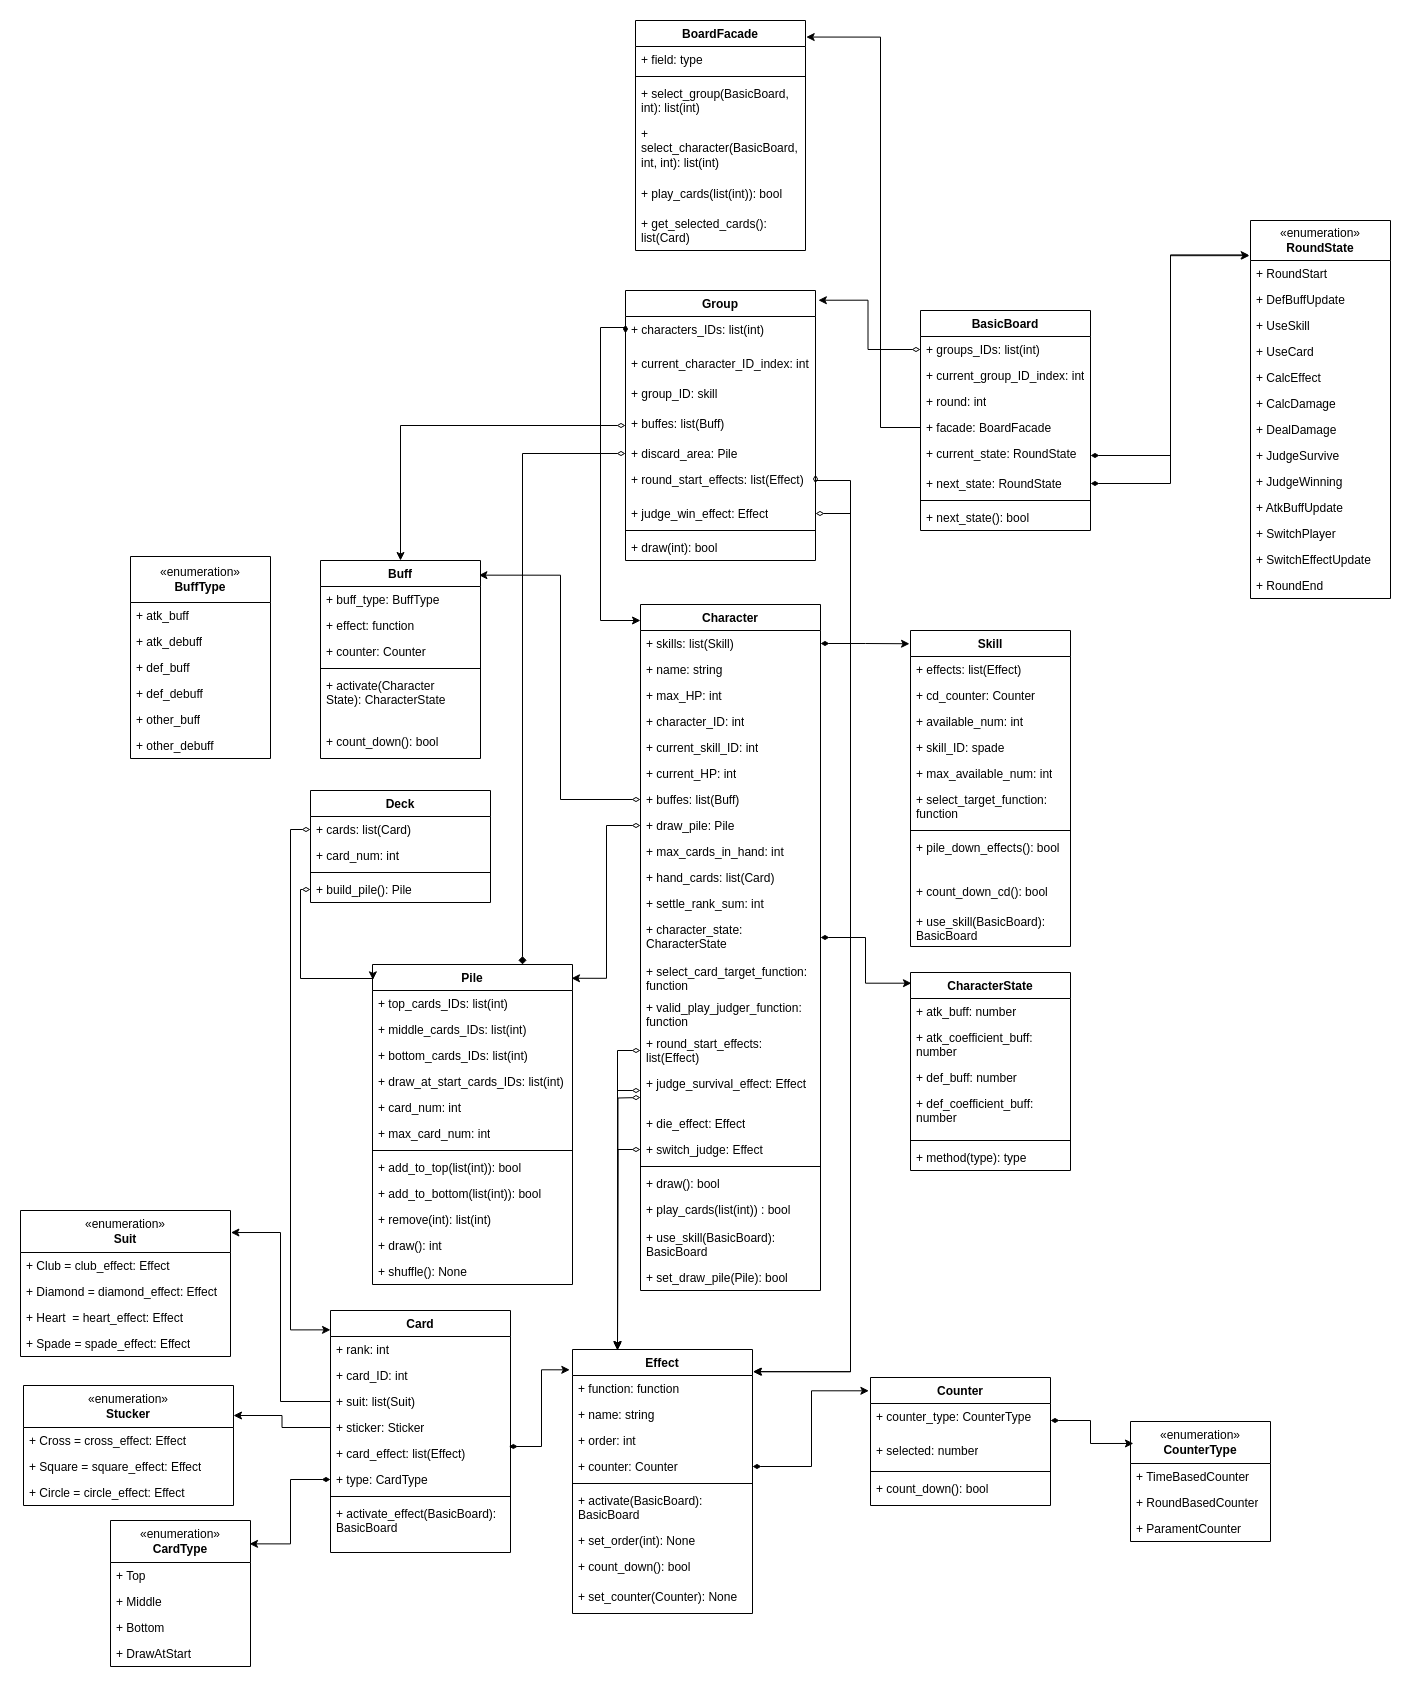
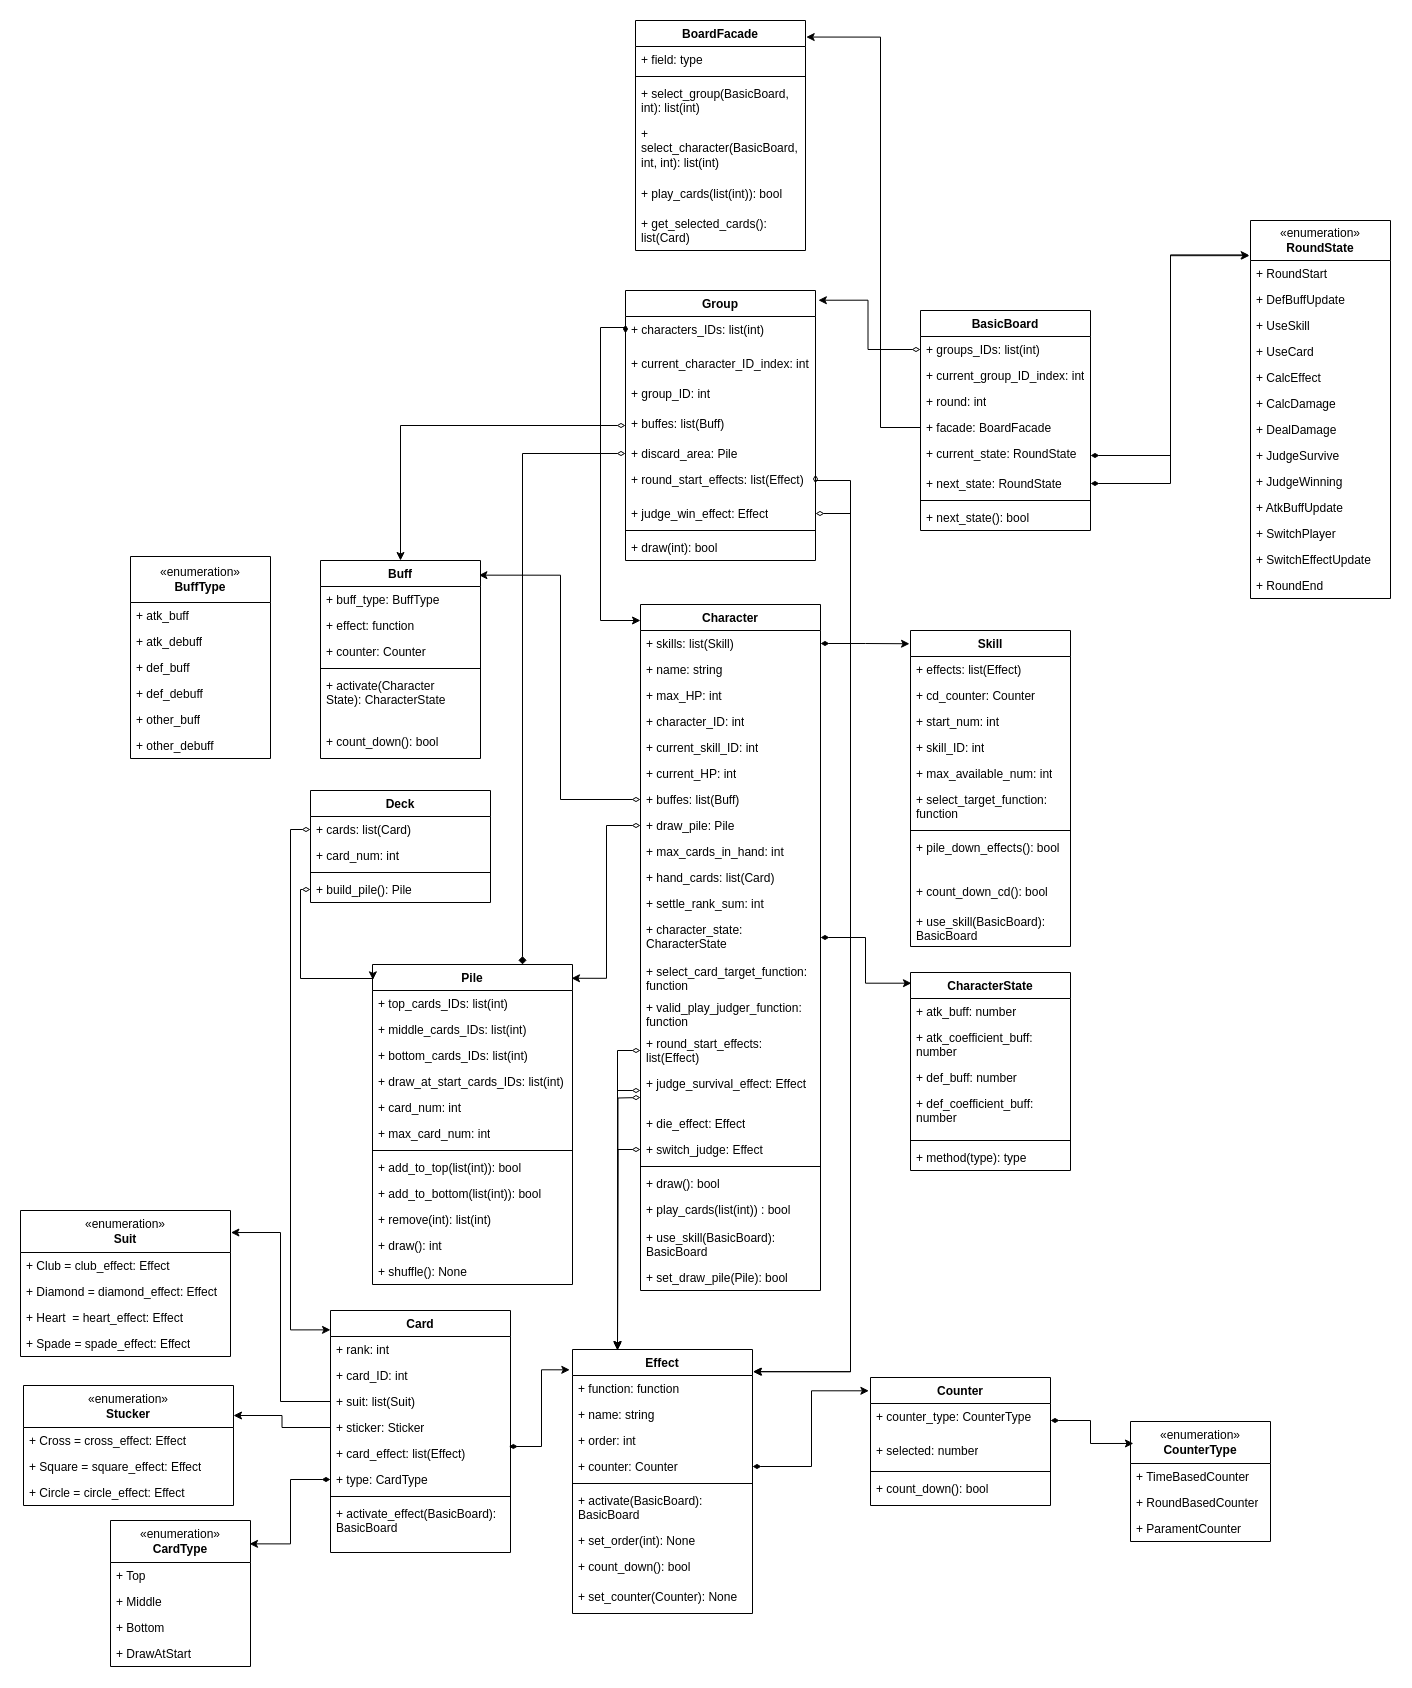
node "+ group_ID: skill": label "+ group_ID: skill" -> "+ group_ID: int"
node "+ available_num: int": label "+ available_num: int" -> "+ start_num: int"
node "+ skill_ID: spade": label "+ skill_ID: spade" -> "+ skill_ID: int"
